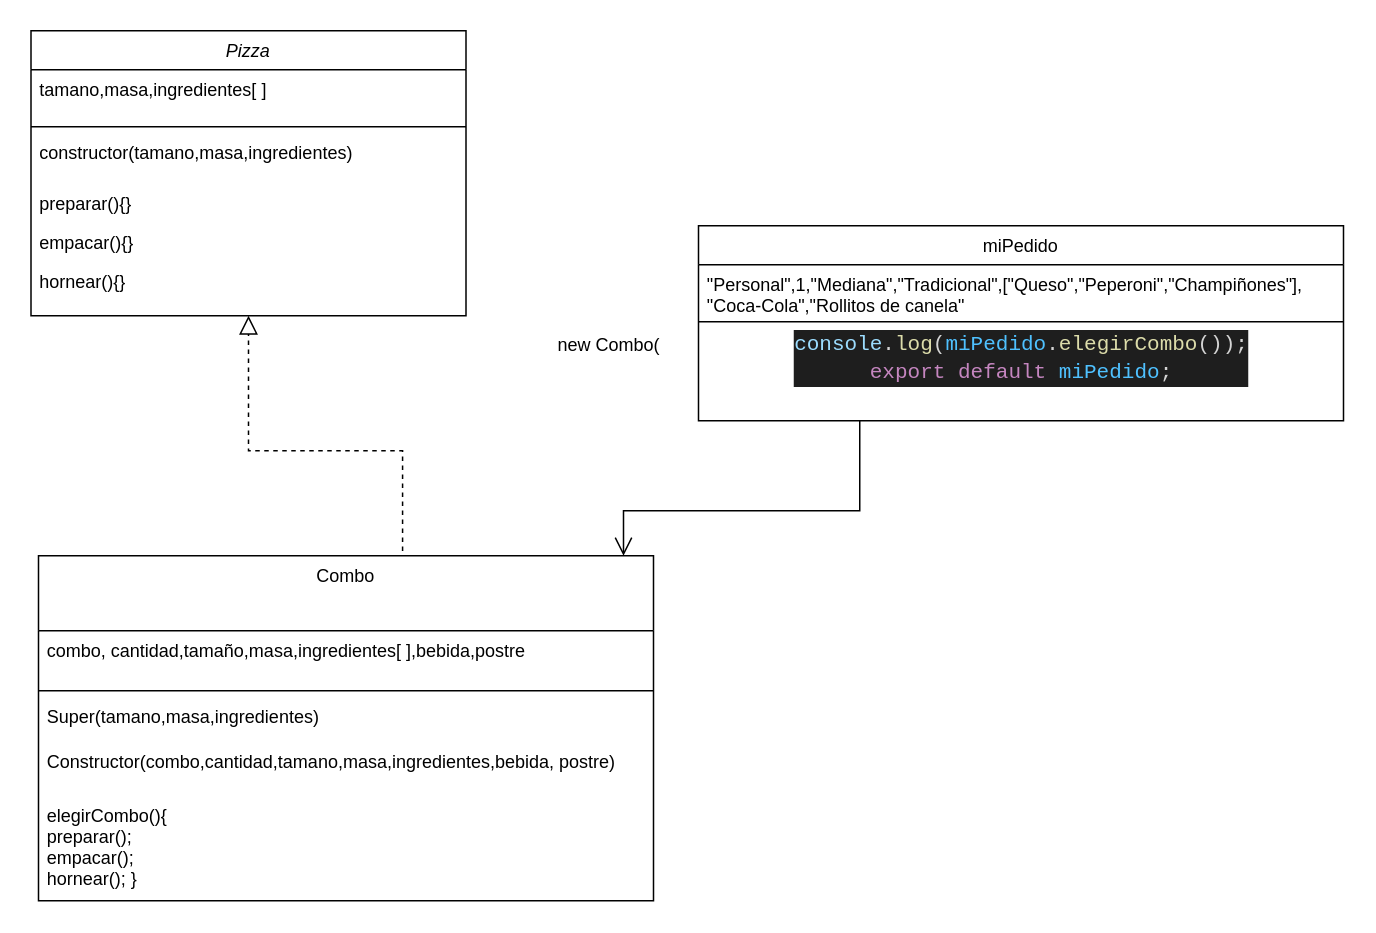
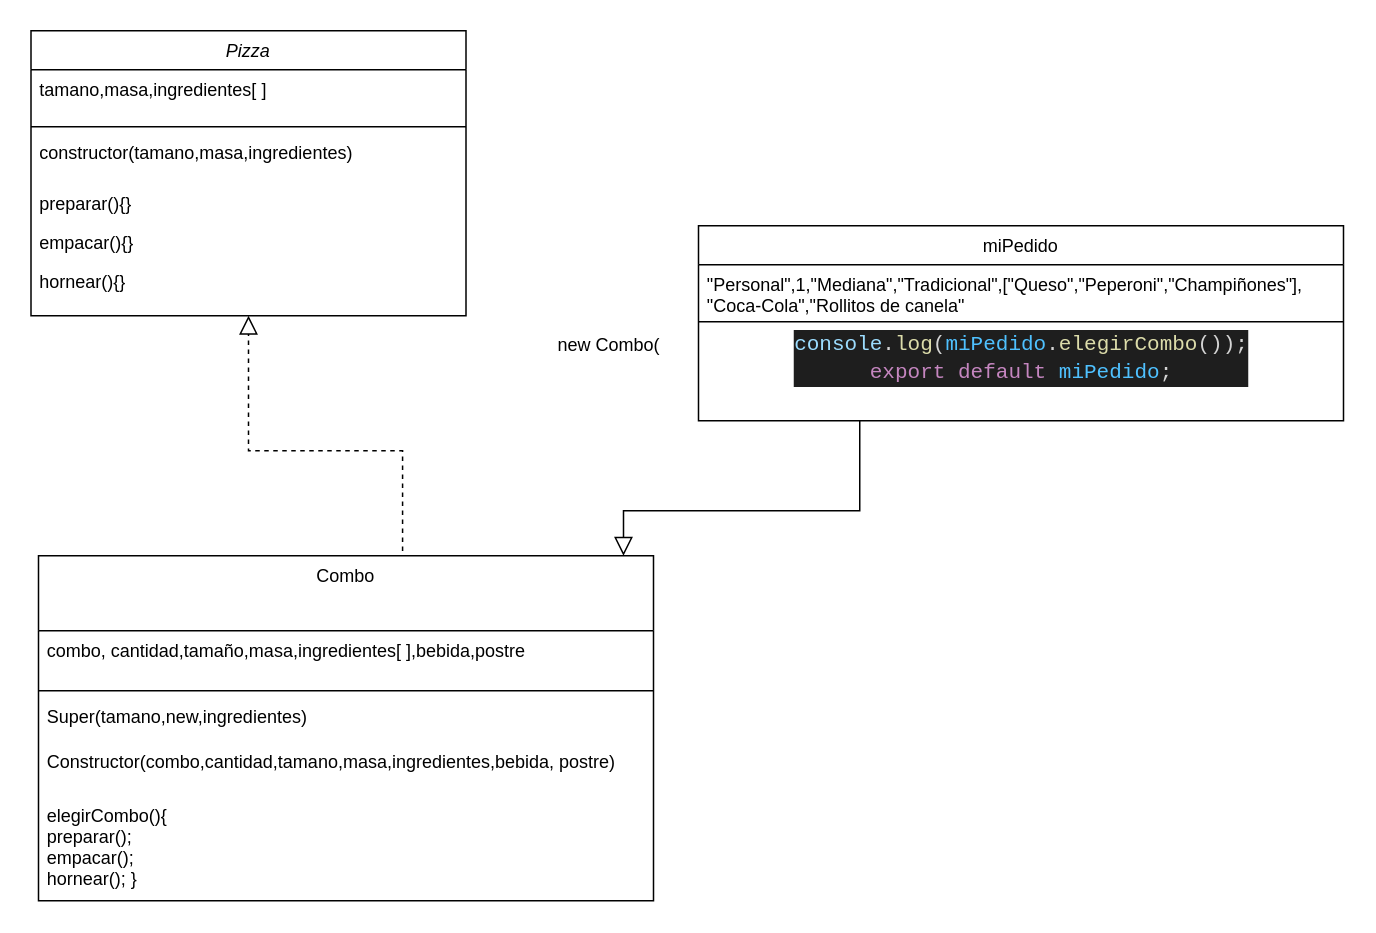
edge "miPedido" -> "Combo": arrowhead open -> block
node "Super(tamano,masa,ingredientes)": label "Super(tamano,masa,ingredientes)" -> "Super(tamano,new,ingredientes)"
